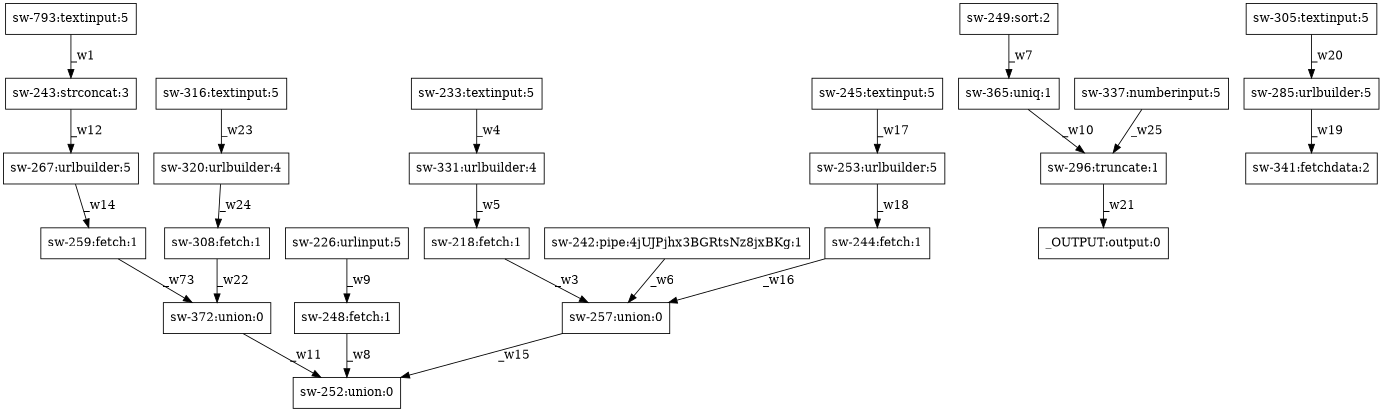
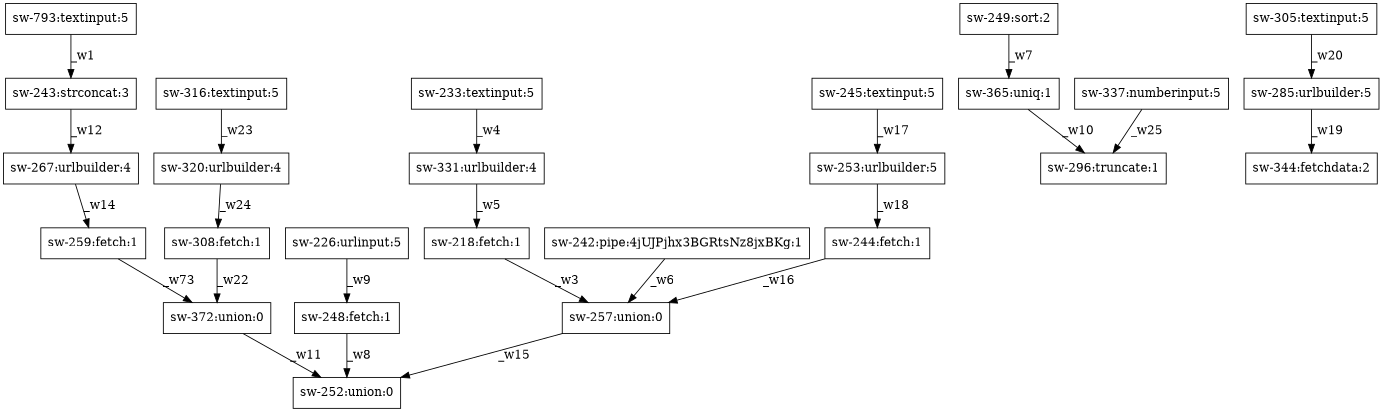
node "sw-267:urlbuilder:5": label "sw-267:urlbuilder:5" -> "sw-267:urlbuilder:4"
node "sw-341:fetchdata:2": label "sw-341:fetchdata:2" -> "sw-344:fetchdata:2"
node "_OUTPUT:output:0": removed
